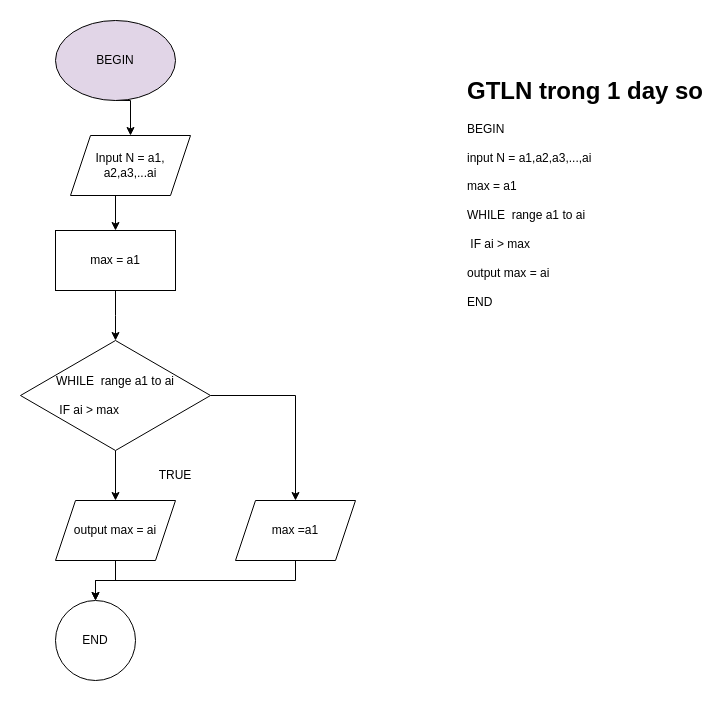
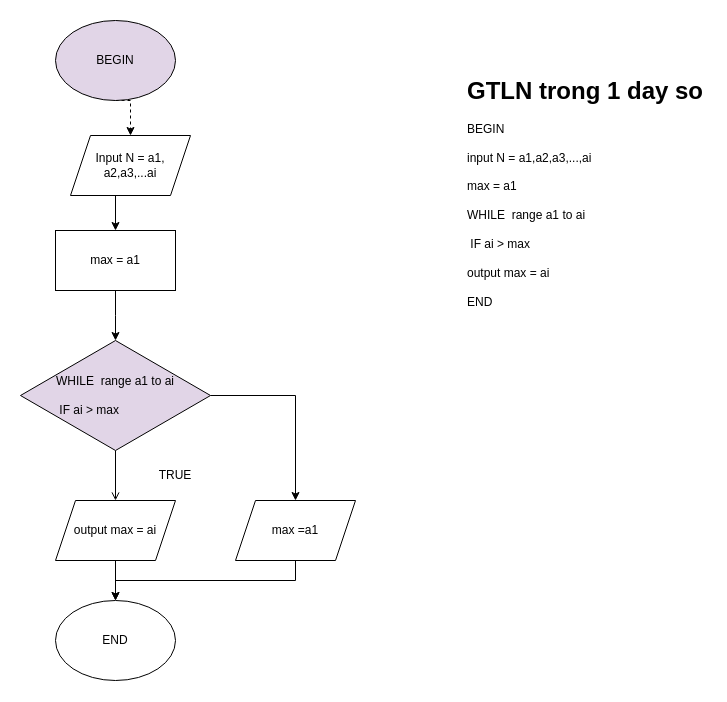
edge "BEGIN" -> "Input N = a1, a2,a3,...ai": style solid -> dashed
node "WHILE range a1 to ai IF ai > max": fillcolor #ffffff -> #e1d5e7
edge "WHILE range a1 to ai IF ai > max" -> "output max = ai": arrowhead classic -> open
node "END": size 80x80 -> 120x80
